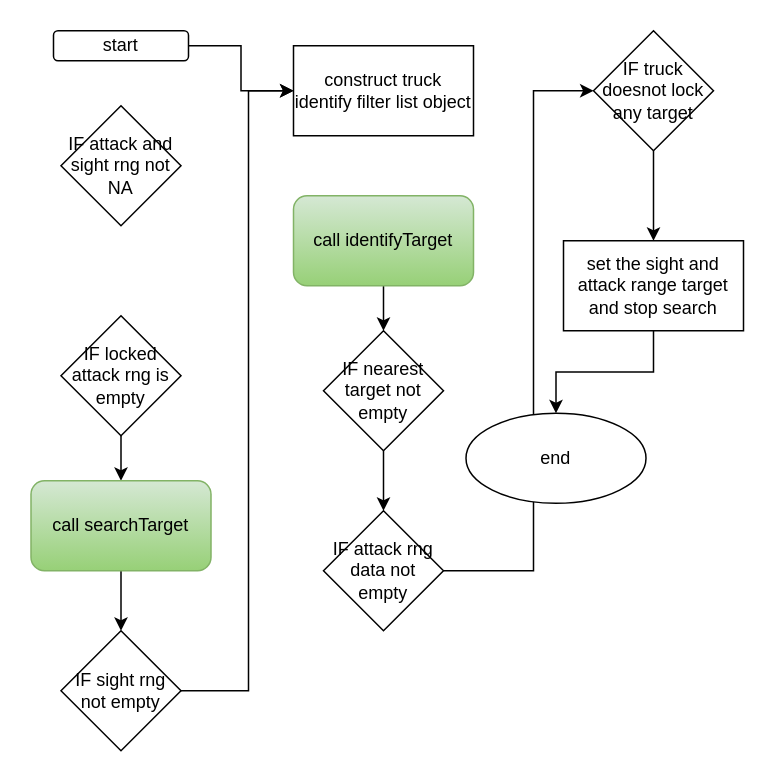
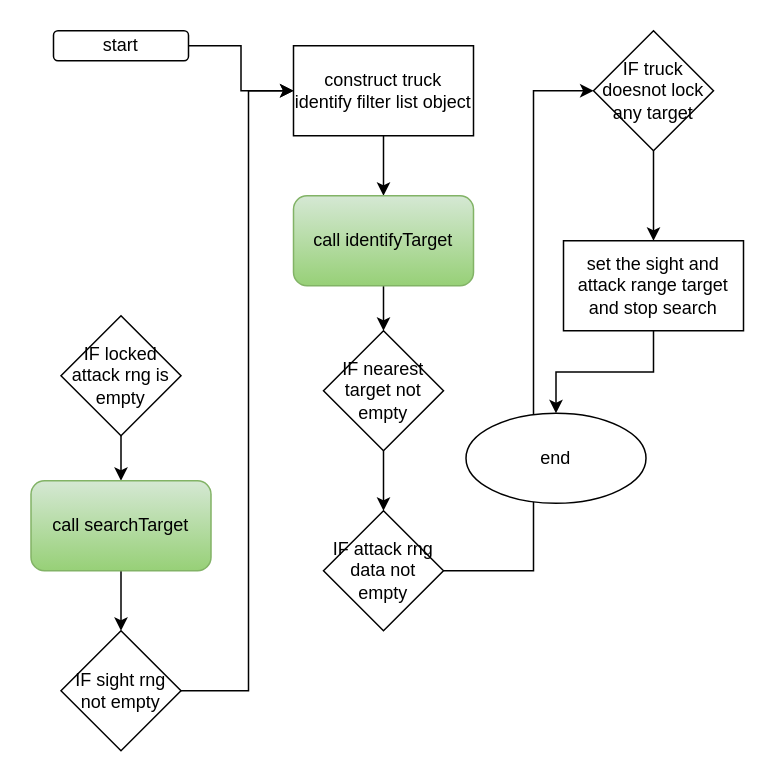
edge "construct truck identify filter list object" -> "call identifyTarget": added
node "IF attack and sight rng not NA": removed
